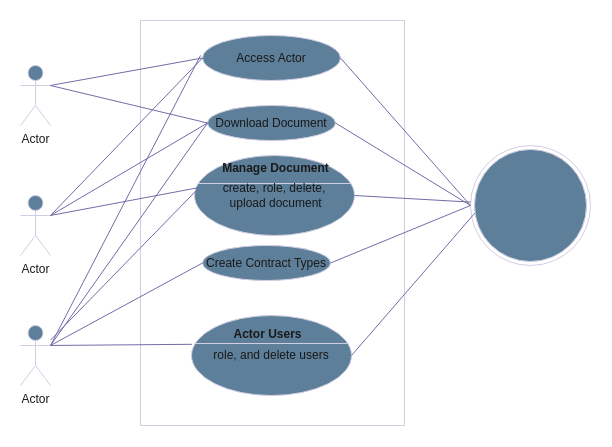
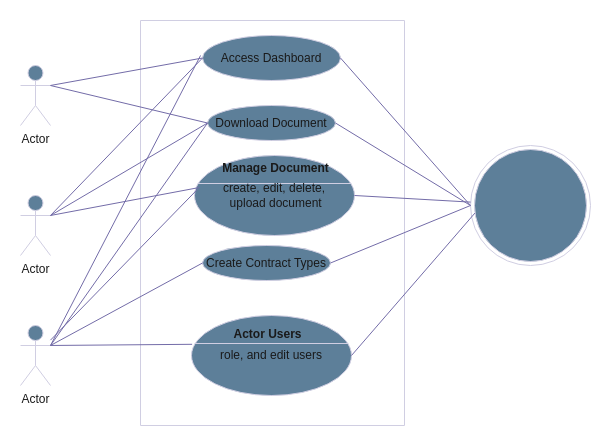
node "Access Actor": label "Access Actor" -> "Access Dashboard"
node "create, role, delete, upload document": label "create, role, delete, upload document" -> "create, edit, delete, upload document"
node "role, and delete users": label "role, and delete users" -> "role, and edit users"
